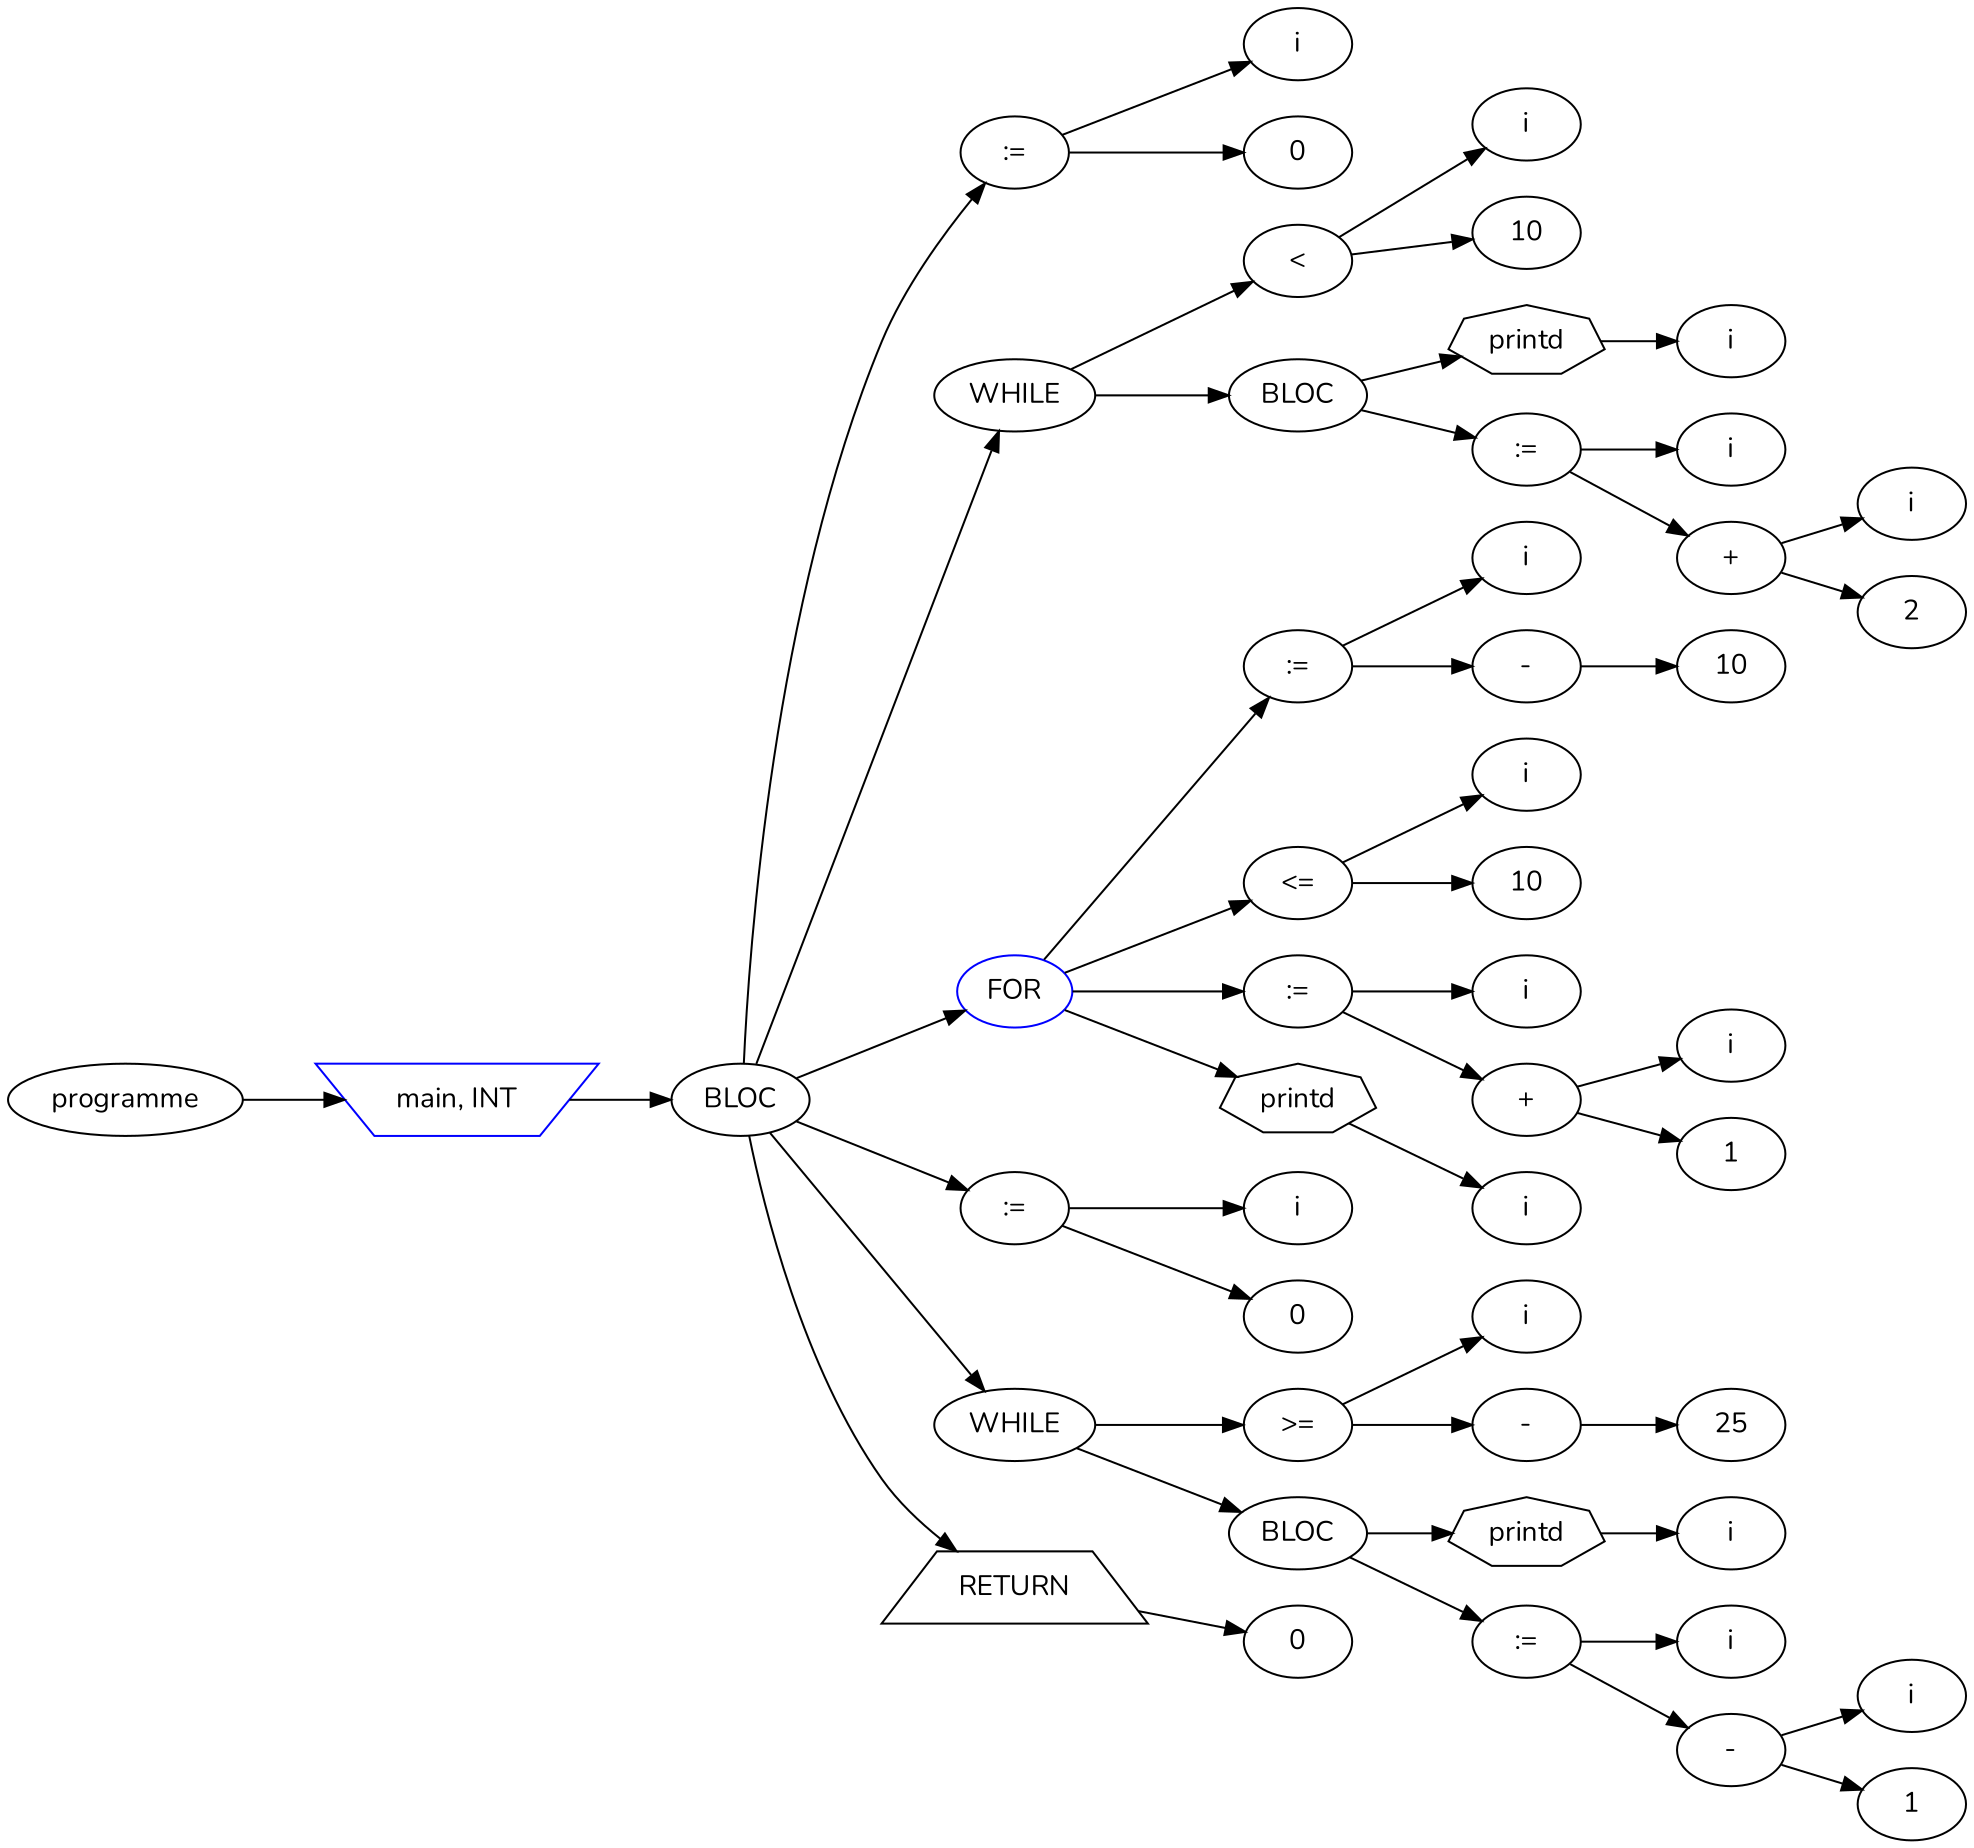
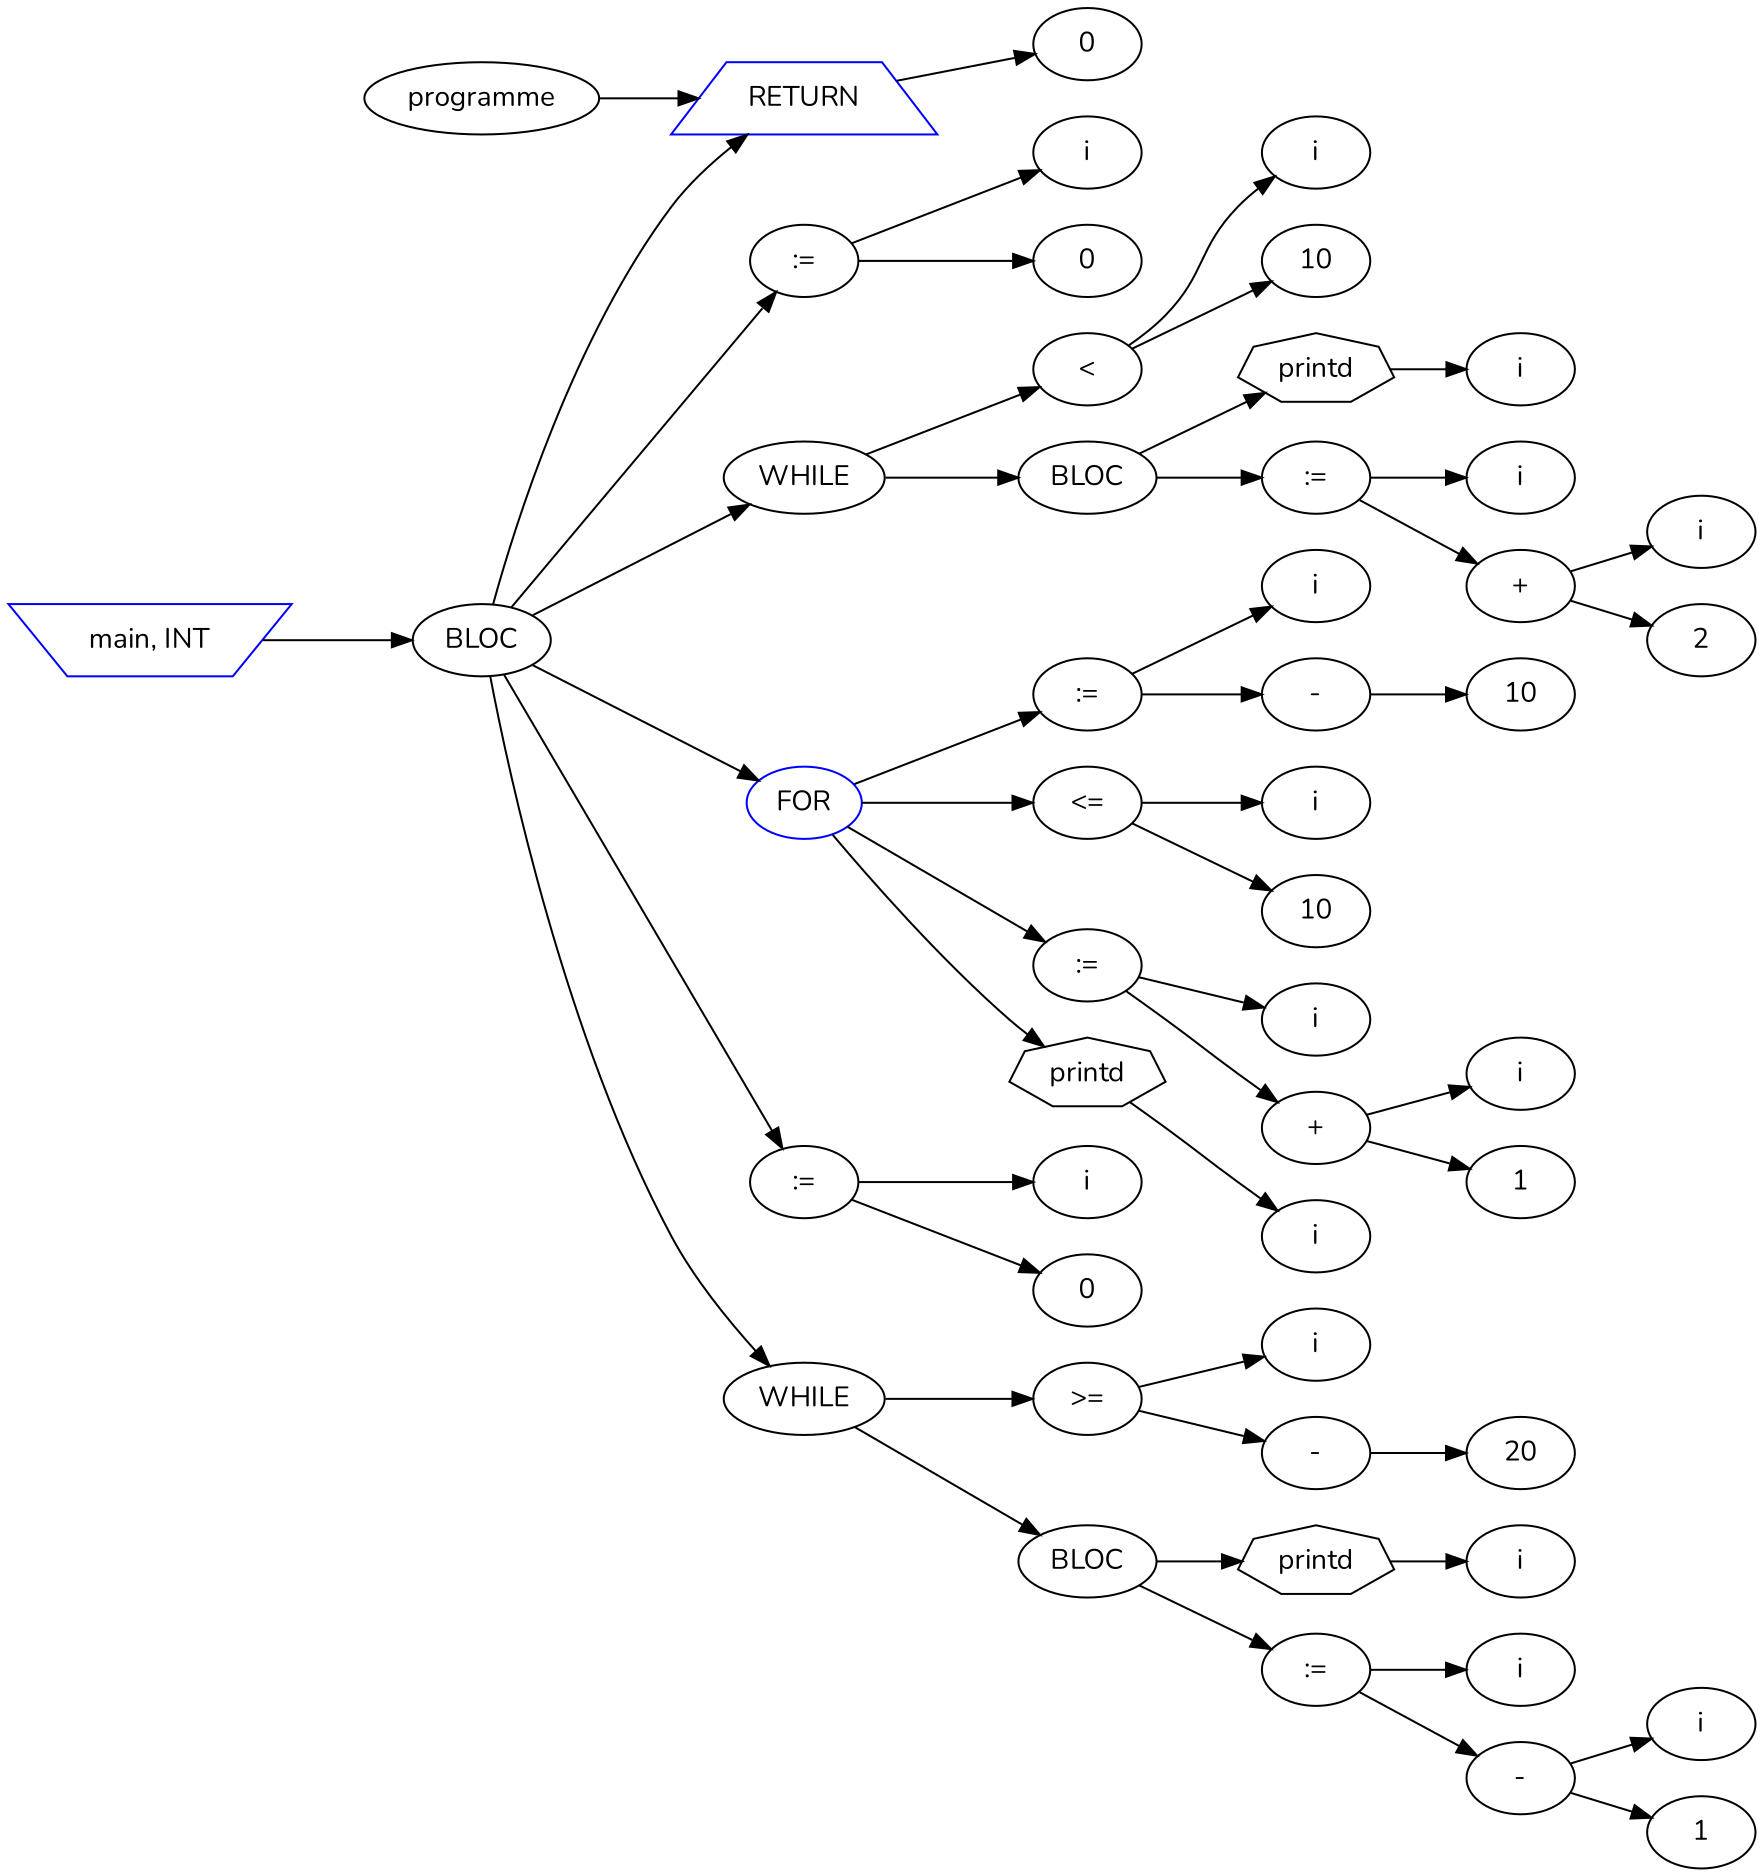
edge "programme" -> "main, INT": now "programme" -> "RETURN"
node "25": label "25" -> "20"
node "RETURN": color black -> blue
